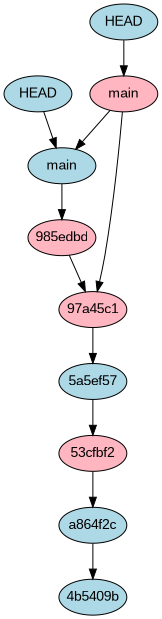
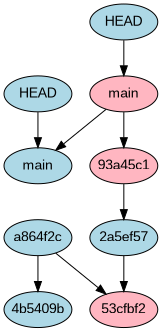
node "985edbd": removed
node "97a45c1": label "97a45c1" -> "93a45c1"
node "5a5ef57": label "5a5ef57" -> "2a5ef57"
edge "53cfbf2" -> "a864f2c": reversed
